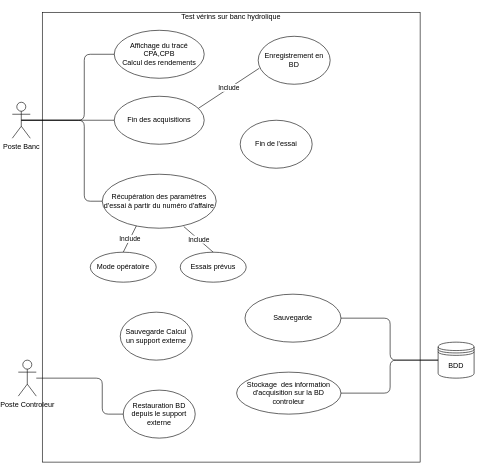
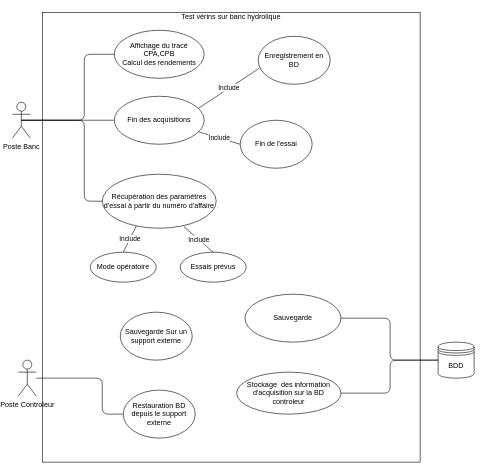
edge "Fin des acquisitions" -- "Fin de l'essai": added, label "Include"
node "Sauvegarde Calcul un support externe": label "Sauvegarde Calcul un support externe" -> "Sauvegarde Sur un support externe"
